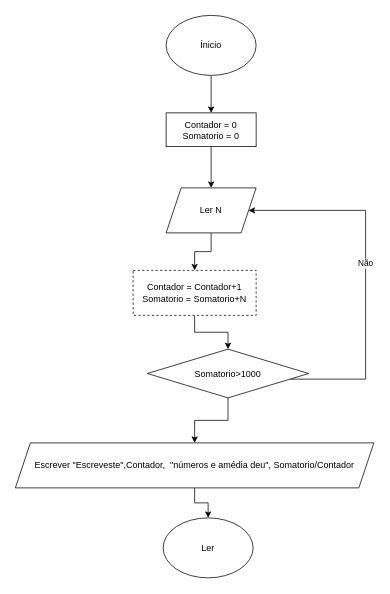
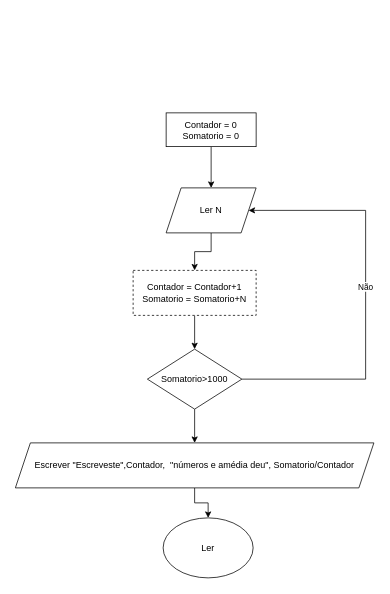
node "Ínicio": removed
edge "Ínicio" -> "Contador = 0 Somatorio = 0": removed
node "Somatorio>1000": size 161x49 -> 95x60
